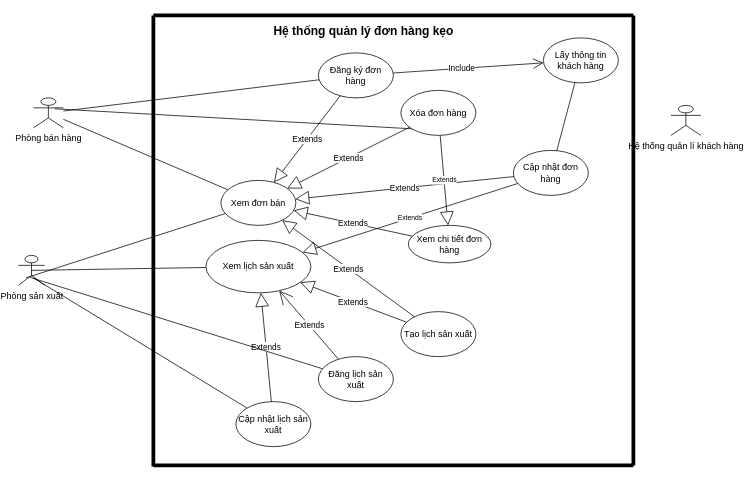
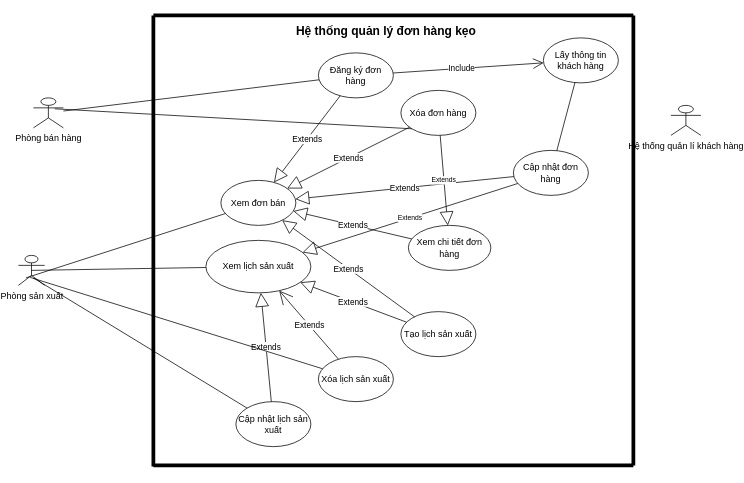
node "Hệ thống quản lý đơn hàng kẹo": moved (363, 30) -> (386, 30)
edge "Phòng bán hàng" -- "Xem đơn bán": removed
node "Xem chi tiết đơn hàng": size 83x38 -> 83x45
node "Đăng lịch sản xuất": label "Đăng lịch sản xuất" -> "Xóa lịch sản xuất"
